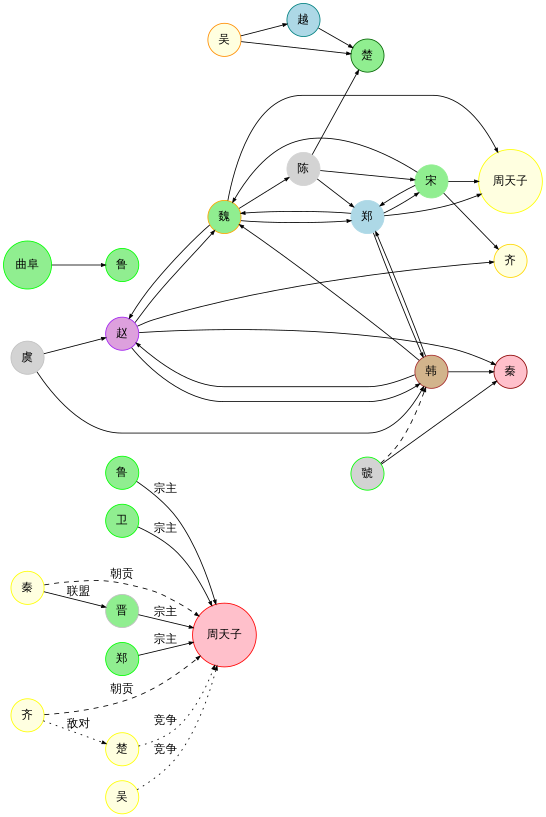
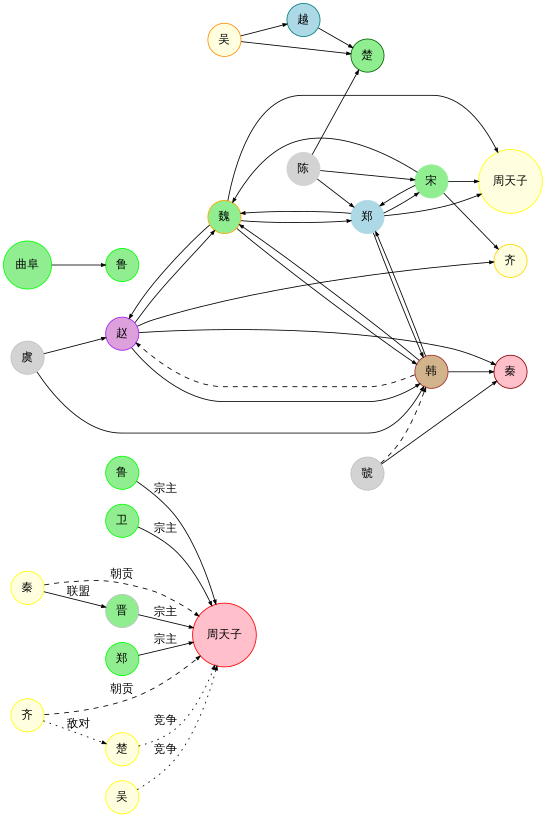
edge "魏" -> "陈": now "魏" -> "韩"
edge "韩" -> "赵": style solid -> dashed
node "虢": color green -> gray
